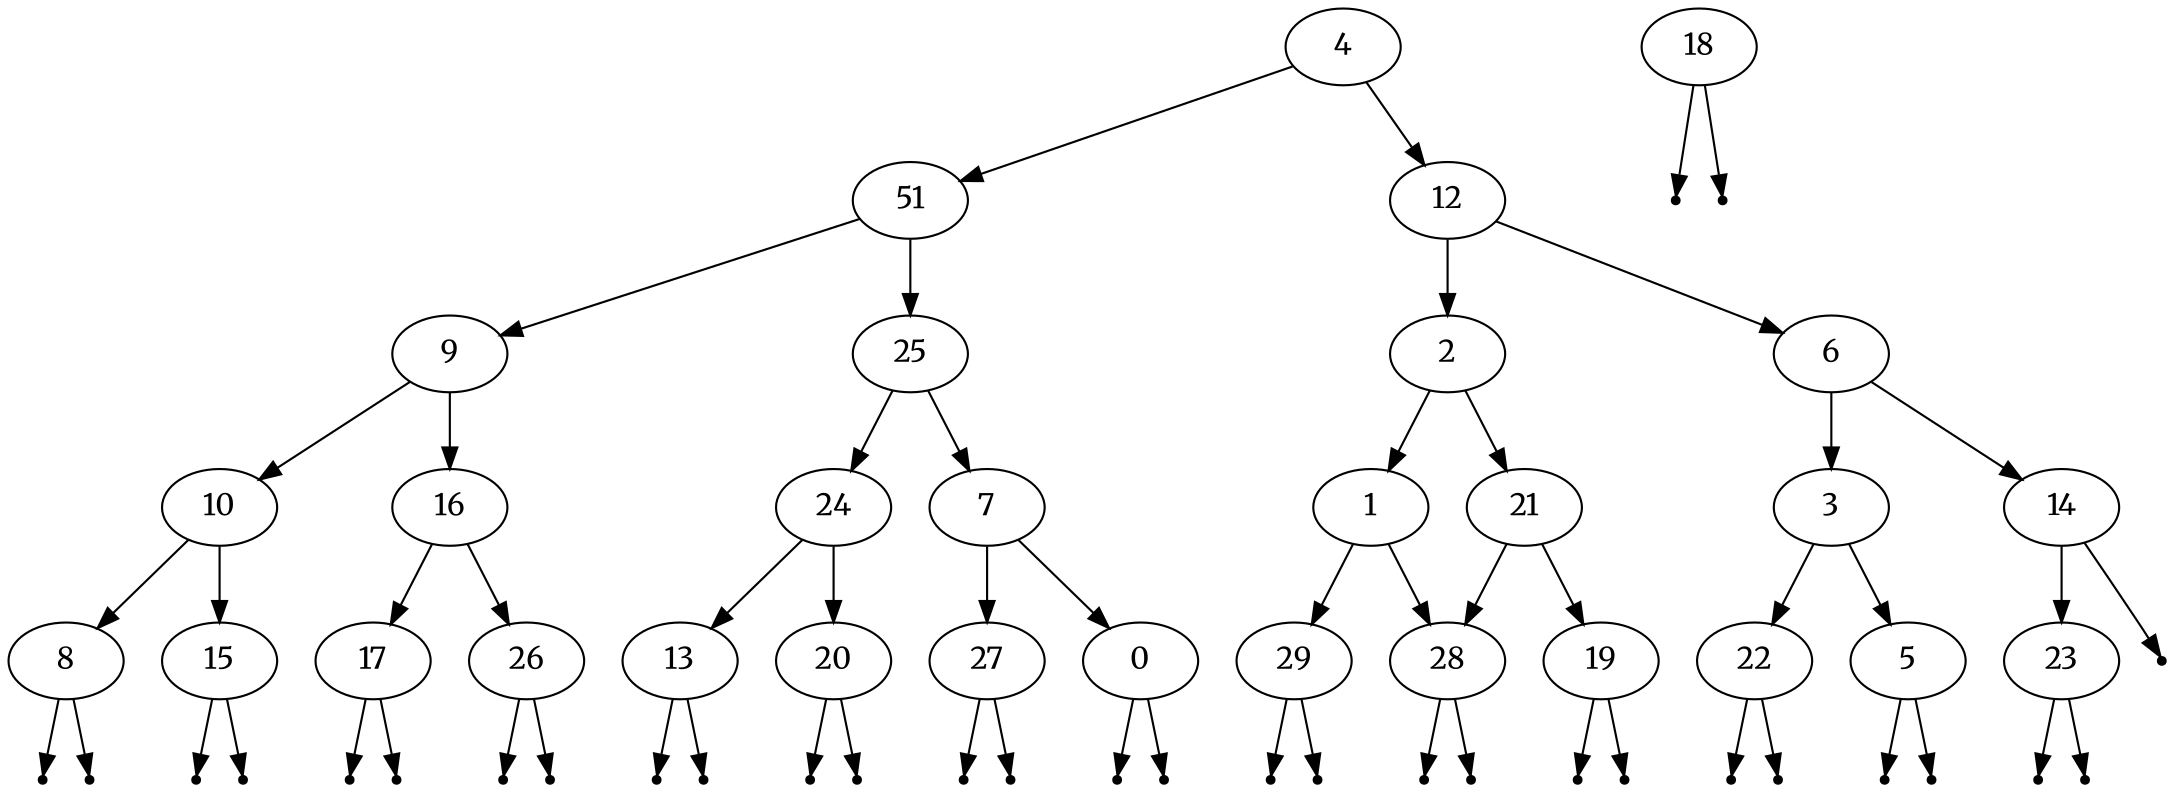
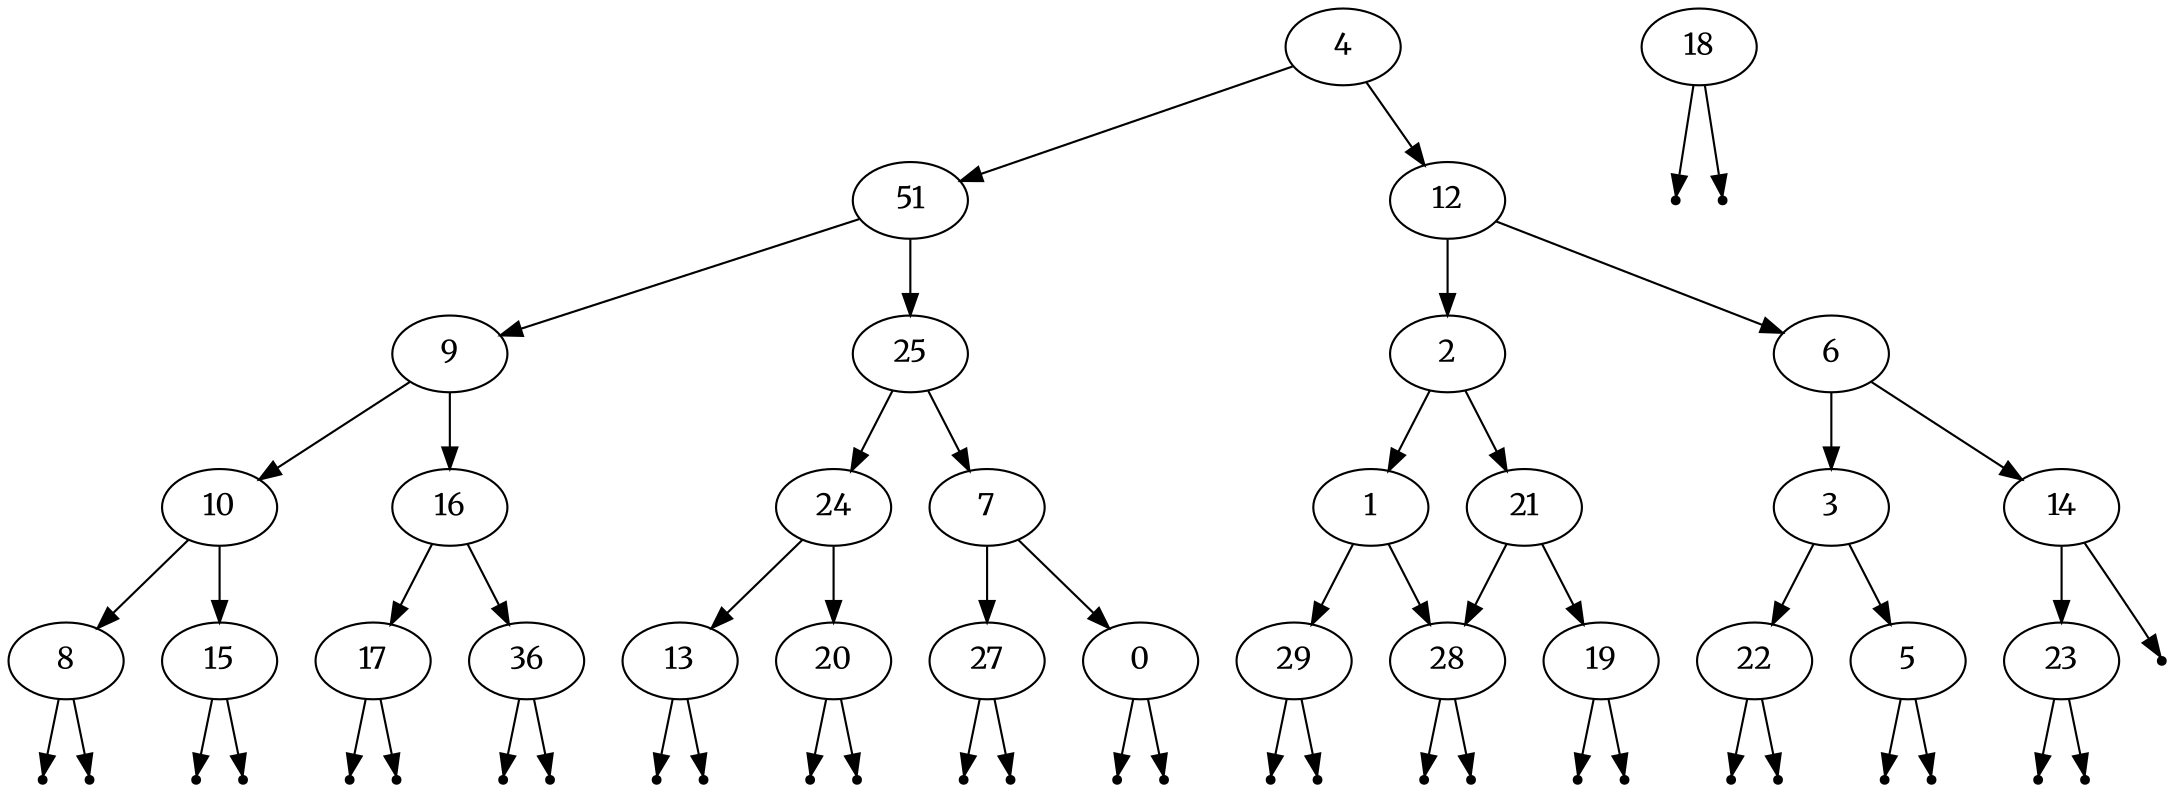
node "26": label "26" -> "36"
